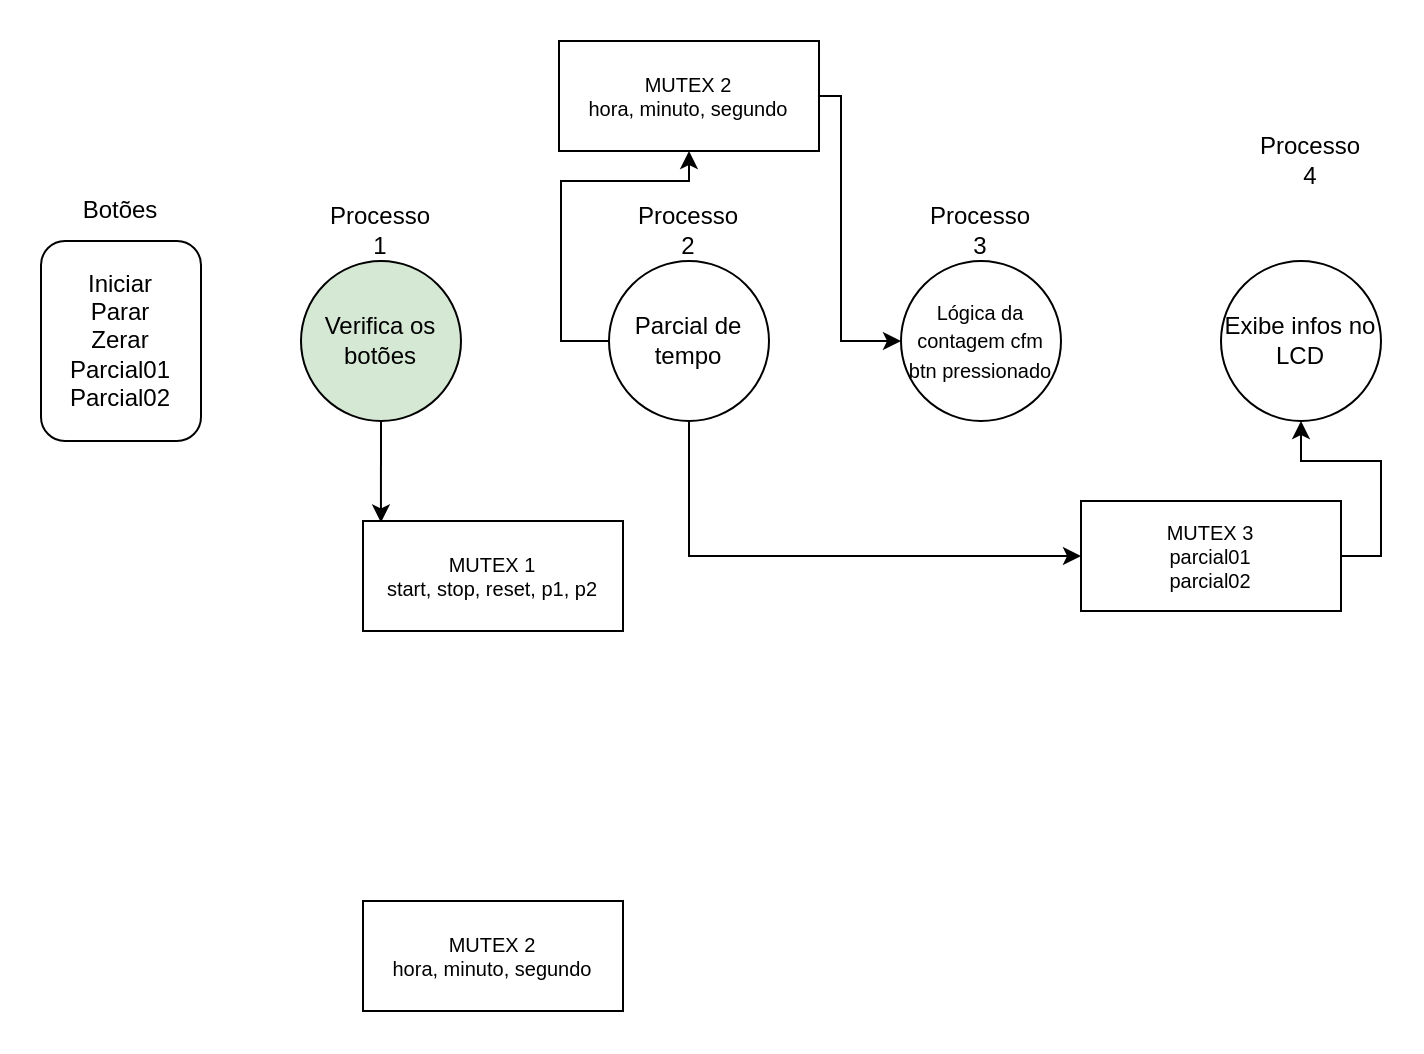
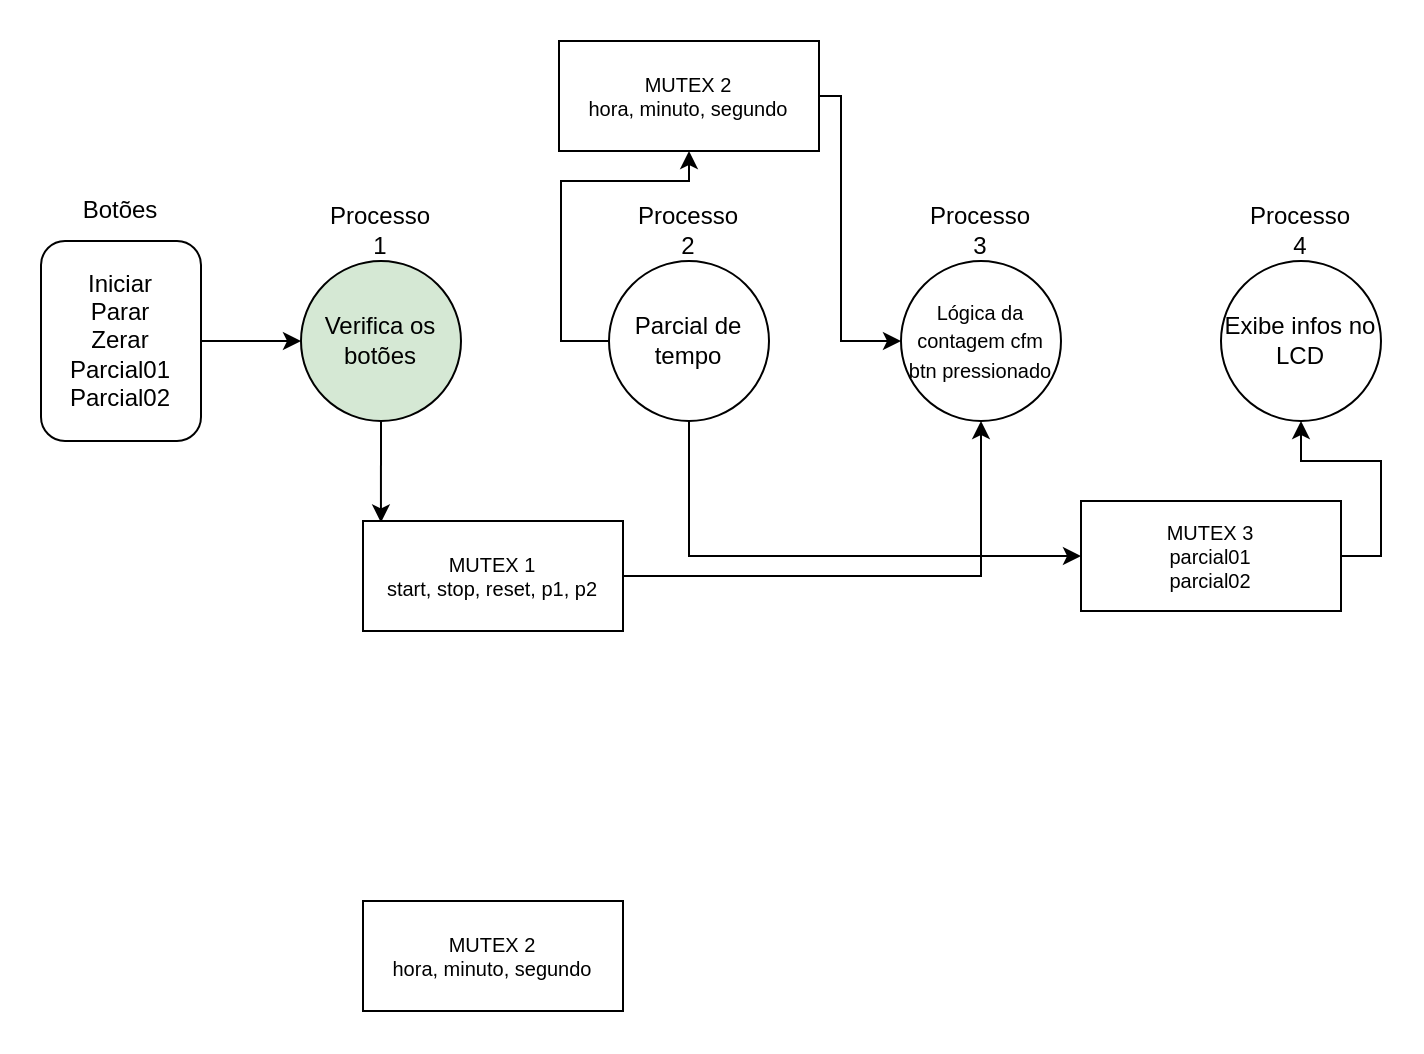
node "Processo 4": moved (1311, 161) -> (1301, 231)
edge "IniciarPararZerarParcial01Parcial02" -> "Verifica os botões": added
edge "MUTEX 1 start, stop, reset, p1, p2" -> "Lógica da contagem cfm btn pressionado": added
